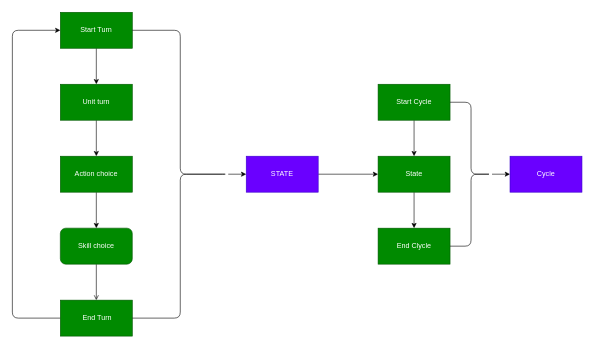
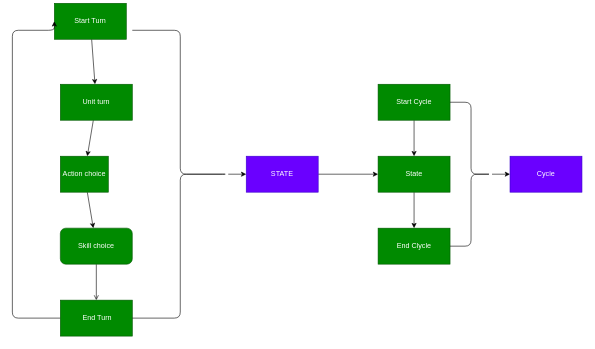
node "Start Turn": moved (96, 30) -> (90, 21)
node "Action choice": size 72x36 -> 48x36
